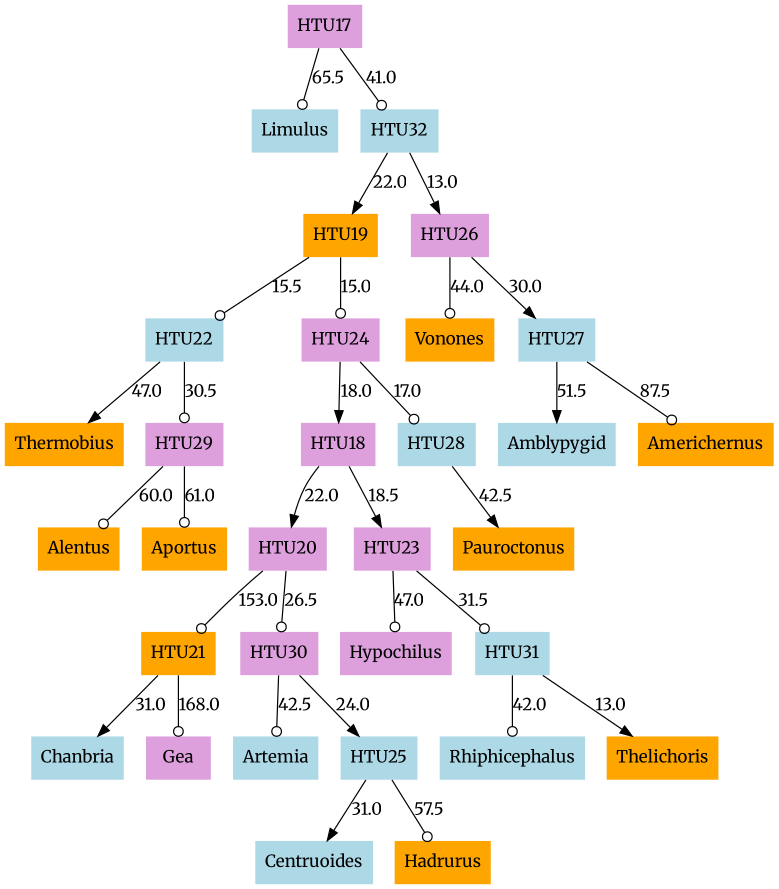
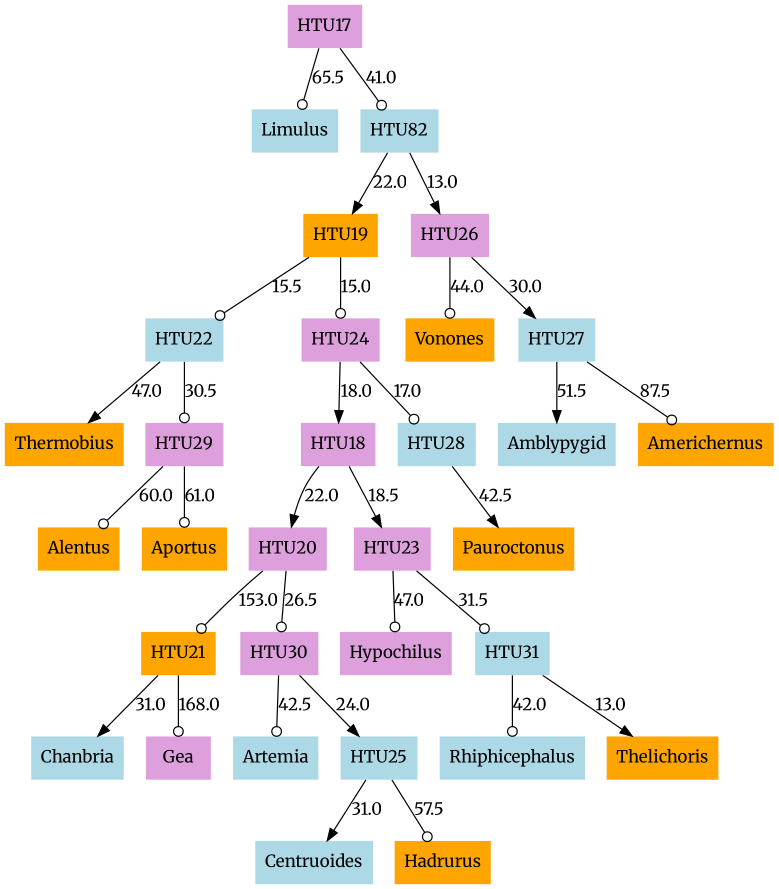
node "HTU32": label "HTU32" -> "HTU82"
